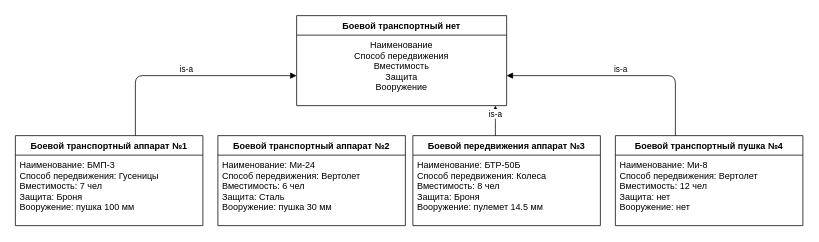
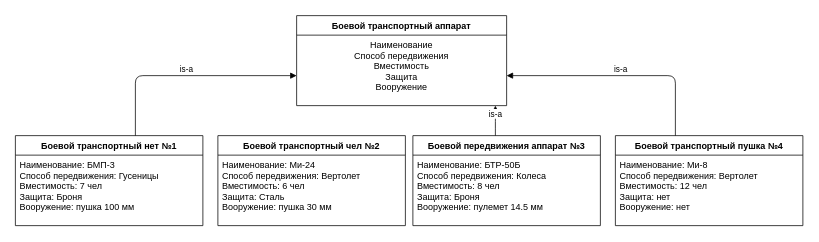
node "Боевой транспортный нет": label "Боевой транспортный нет" -> "Боевой транспортный аппарат"
node "Боевой транспортный аппарат №1": label "Боевой транспортный аппарат №1" -> "Боевой транспортный нет №1"
node "Боевой транспортный аппарат №2": label "Боевой транспортный аппарат №2" -> "Боевой транспортный чел №2"
